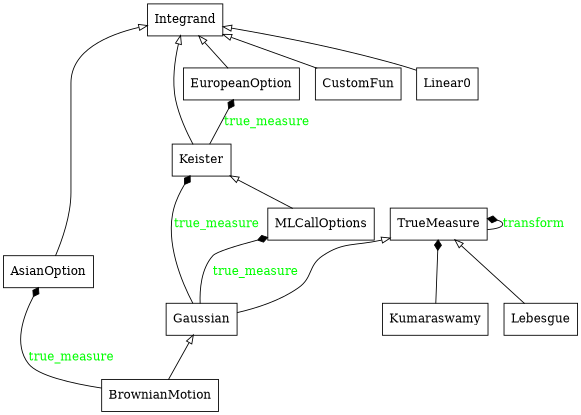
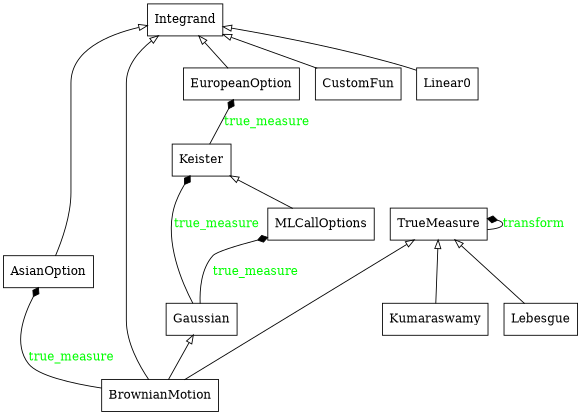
edge "Keister" -> "Integrand": now "BrownianMotion" -> "Integrand"
edge "Gaussian" -> "TrueMeasure": now "BrownianMotion" -> "TrueMeasure"
edge "Kumaraswamy" -> "TrueMeasure": arrowhead diamond -> empty
